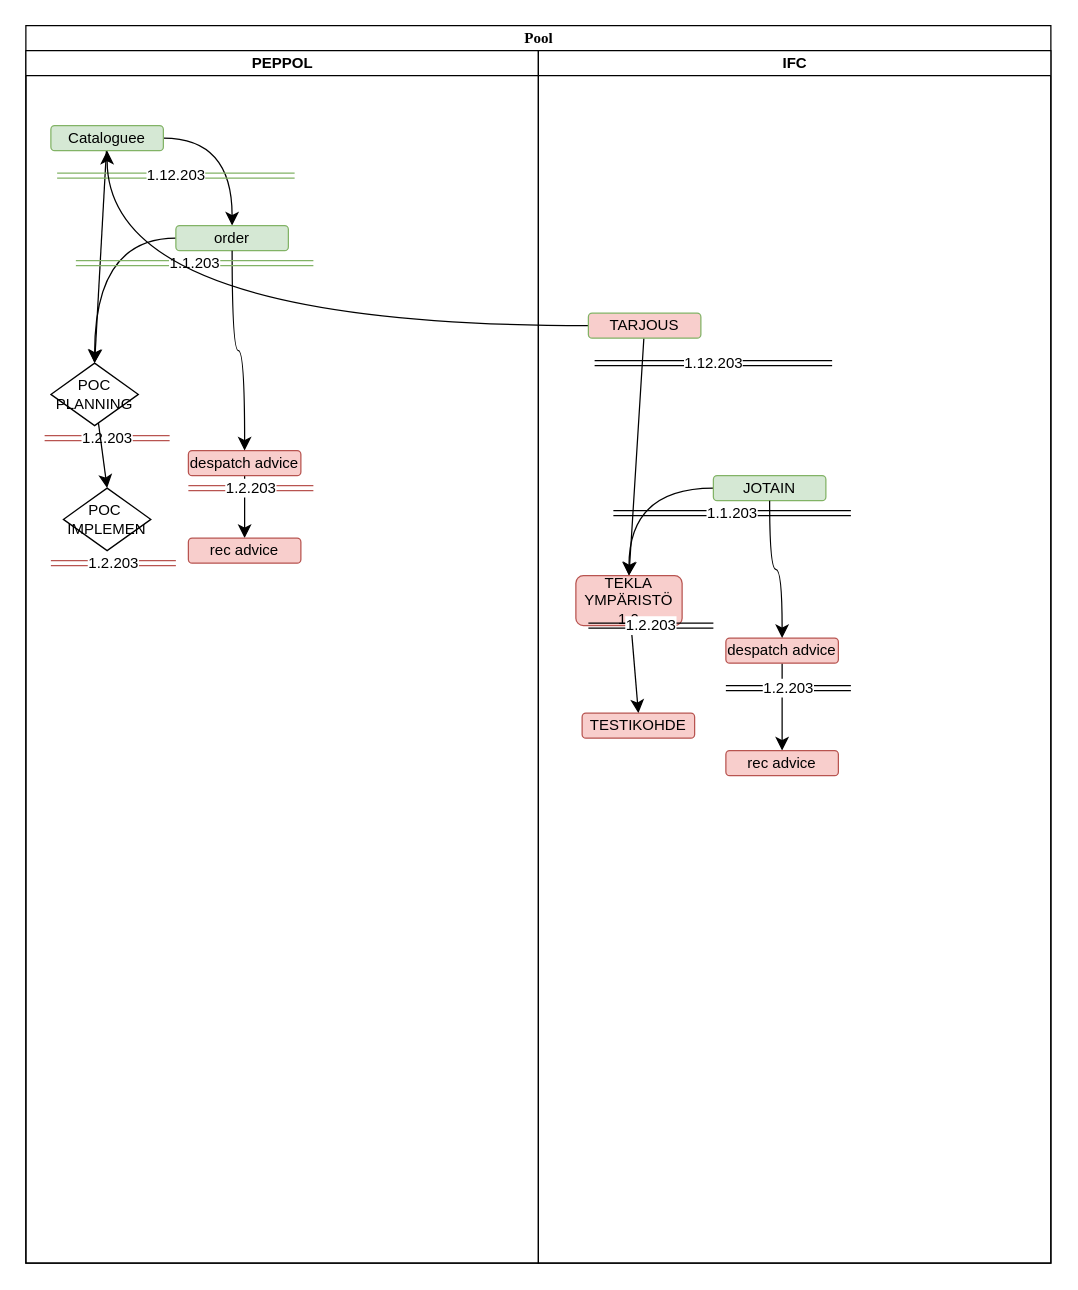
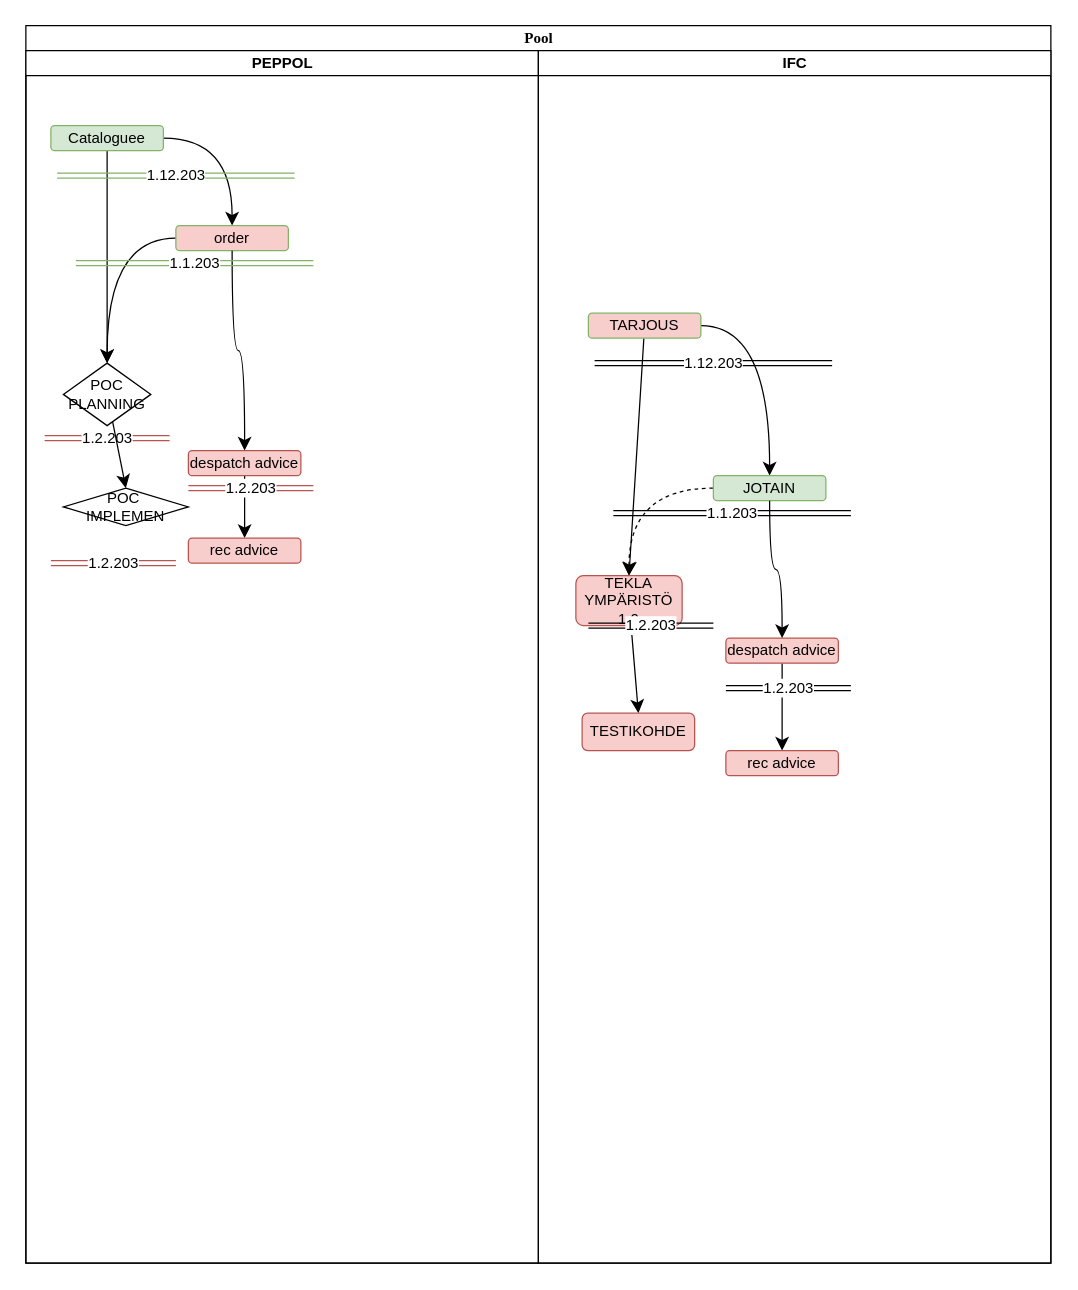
node "order": fillcolor #d5e8d4 -> #f8cecc
edge "TARJOUS" -> "Cataloguee": now "TARJOUS" -> "JOTAIN"
node "POC PLANNING": moved (94, 394) -> (107, 394)
edge "JOTAIN" -> "TEKLA YMPÄRISTÖ 1.0": style solid -> dashed
node "POC IMPLEMEN": size 88x63 -> 125x38
node "TESTIKOHDE": size 113x25 -> 113x38
